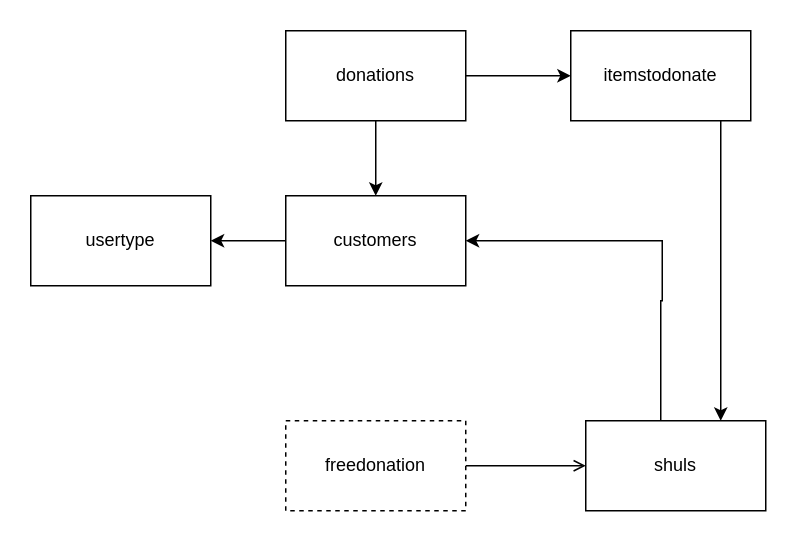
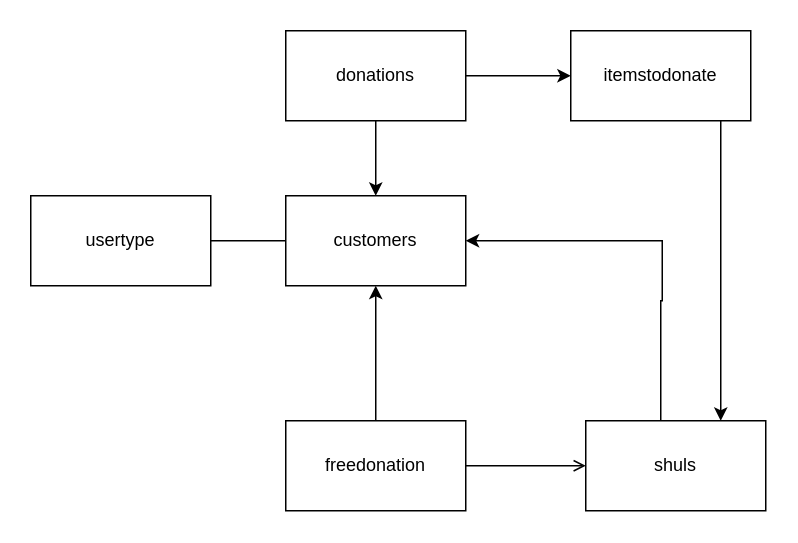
edge "customers" -> "usertype": arrowhead classic -> none
edge "freedonation" -> "customers": added
node "freedonation": style dashed -> solid
